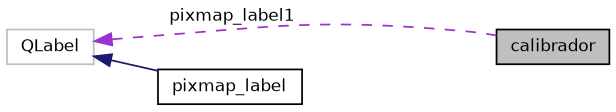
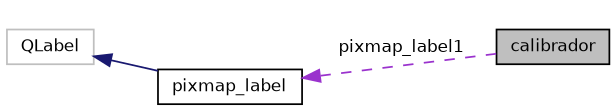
edge "calibrador" -> "QLabel": now "calibrador" -> "pixmap_label"
